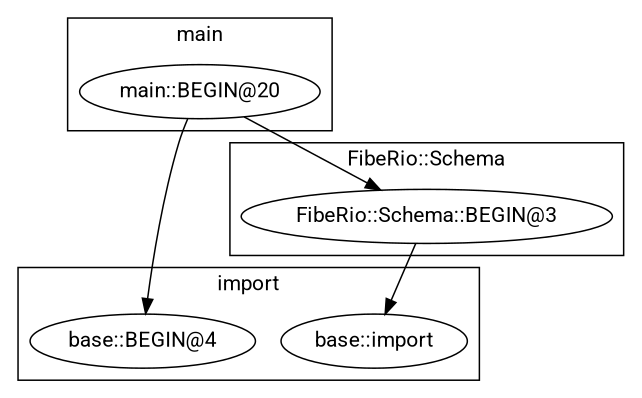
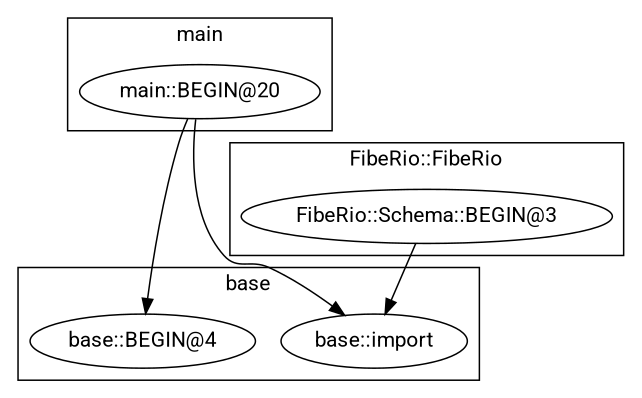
edge "main::BEGIN@20" -> "FibeRio::Schema::BEGIN@3": now "main::BEGIN@20" -> "base::import"
cluster "FibeRio::Schema": label "FibeRio::Schema" -> "FibeRio::FibeRio"
cluster "import": label "import" -> "base"
